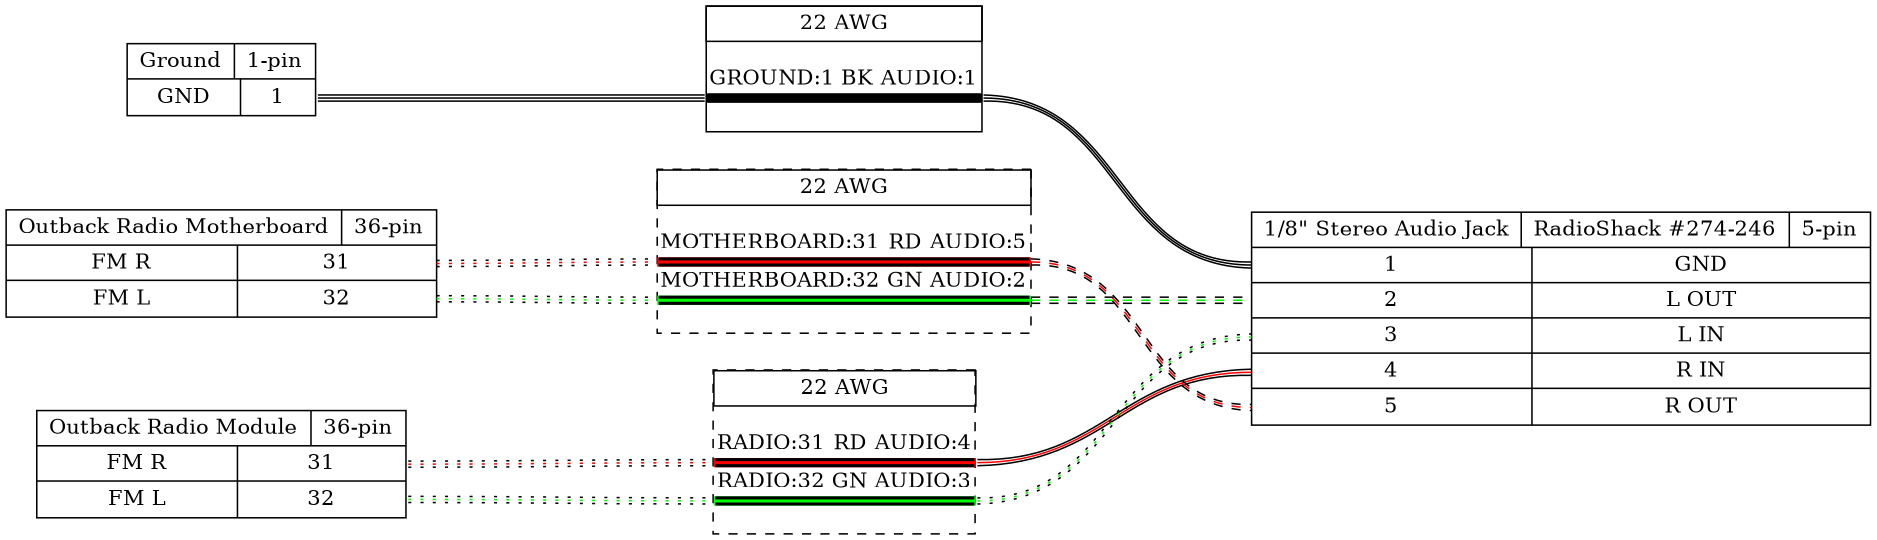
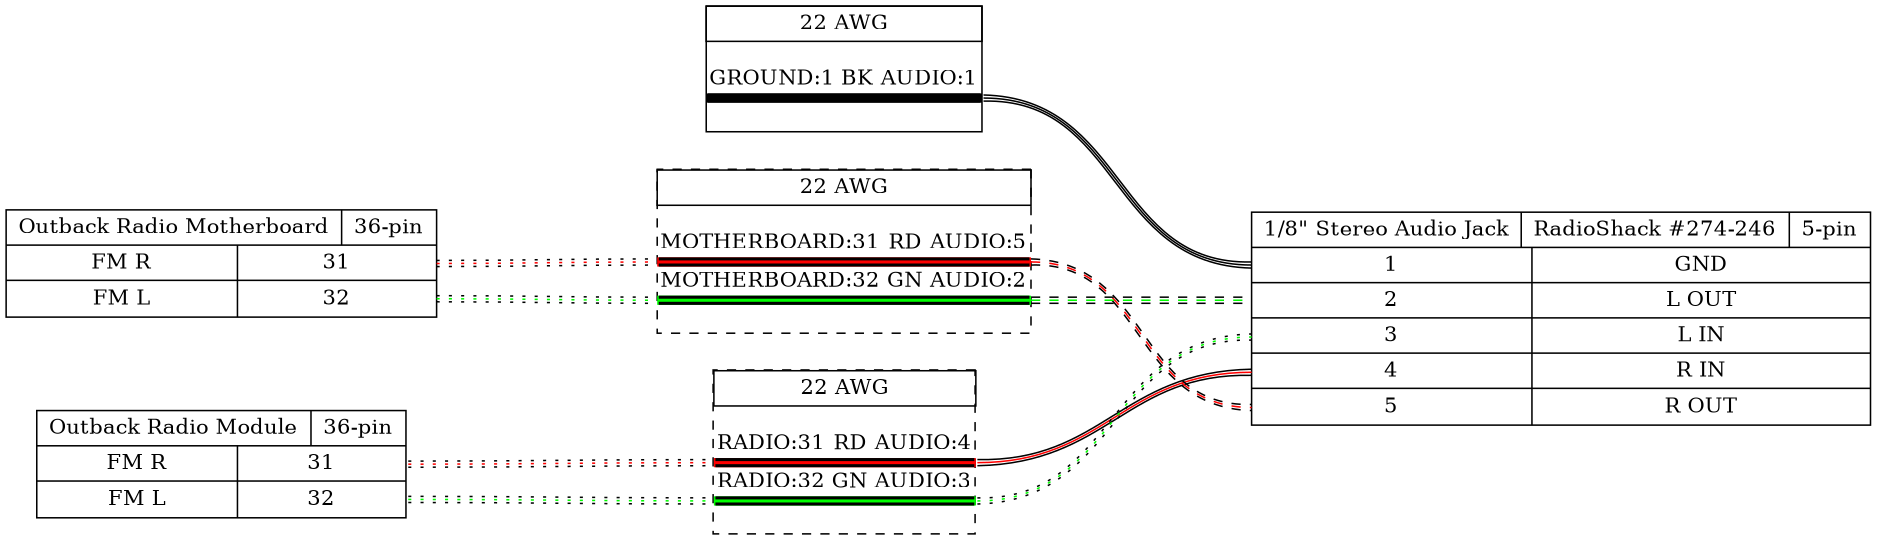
node "Ground": removed
